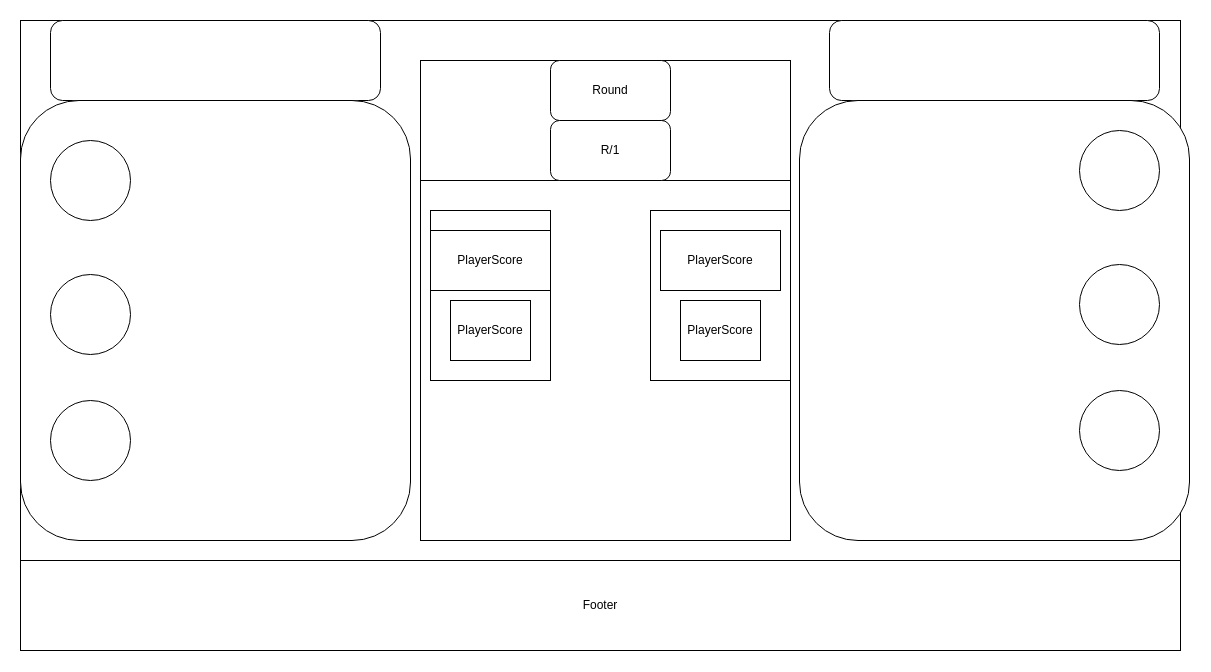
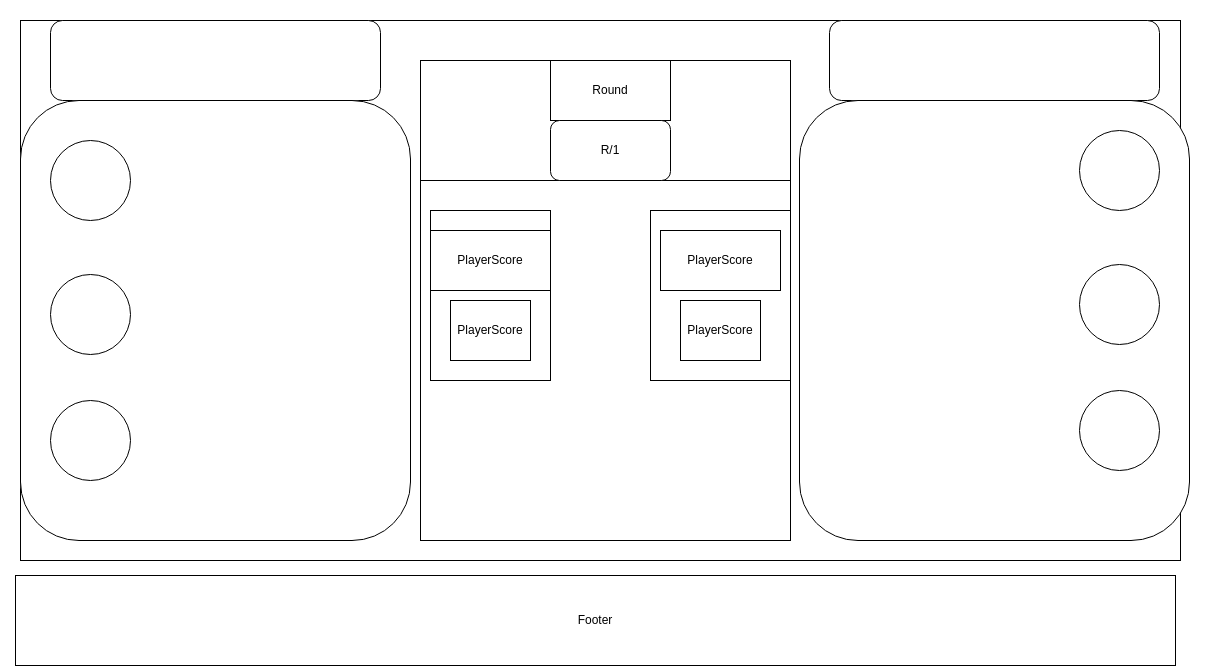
node "Round": shape rounded rectangle -> rectangle
node "Footer": moved (601, 606) -> (596, 621)
